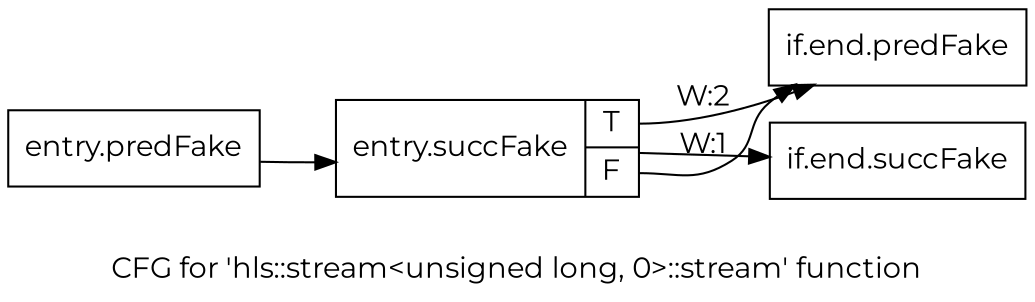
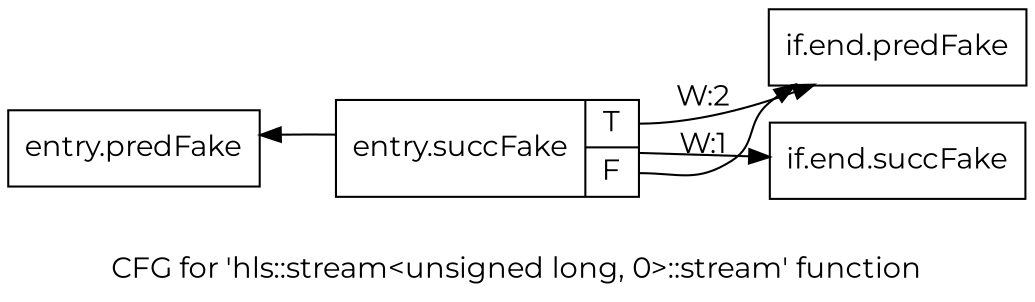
edge "entry.predFake" -> "entry.succFake": reversed
